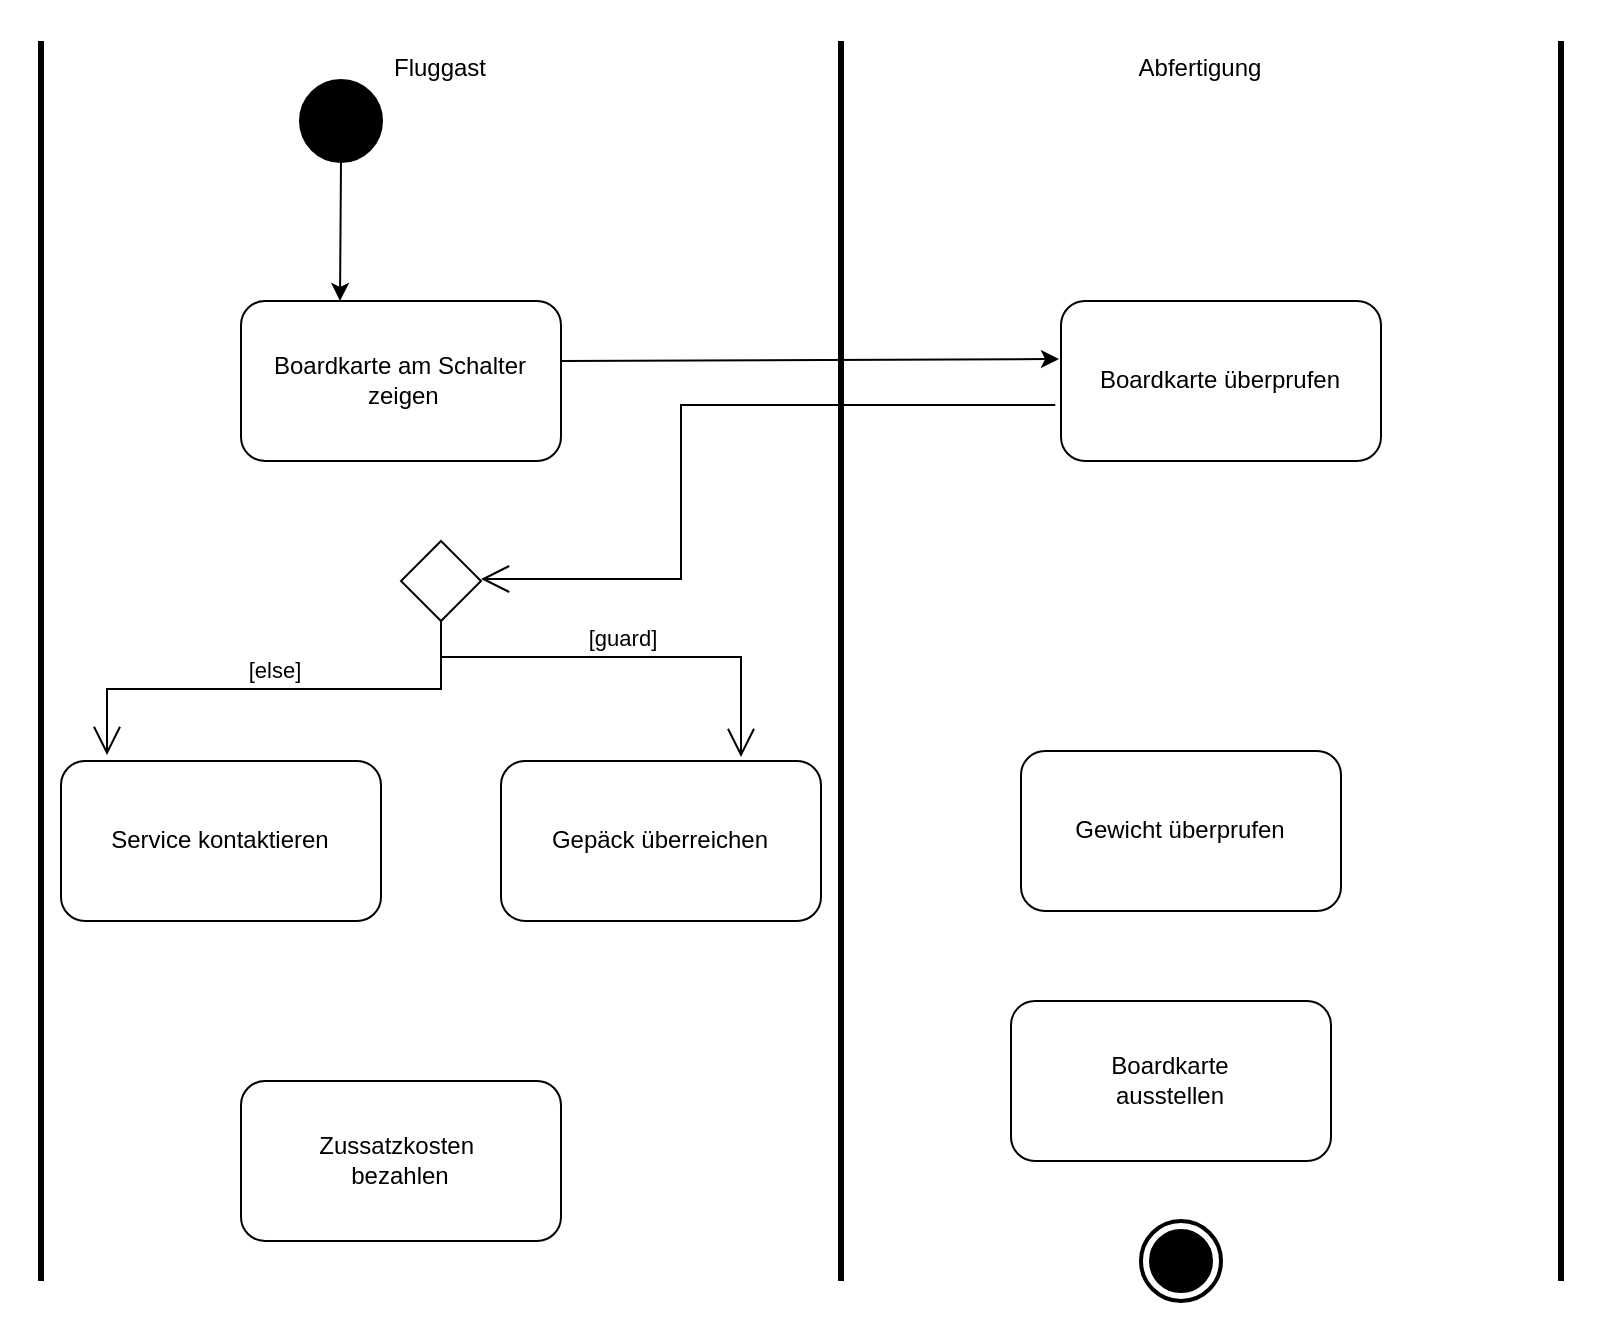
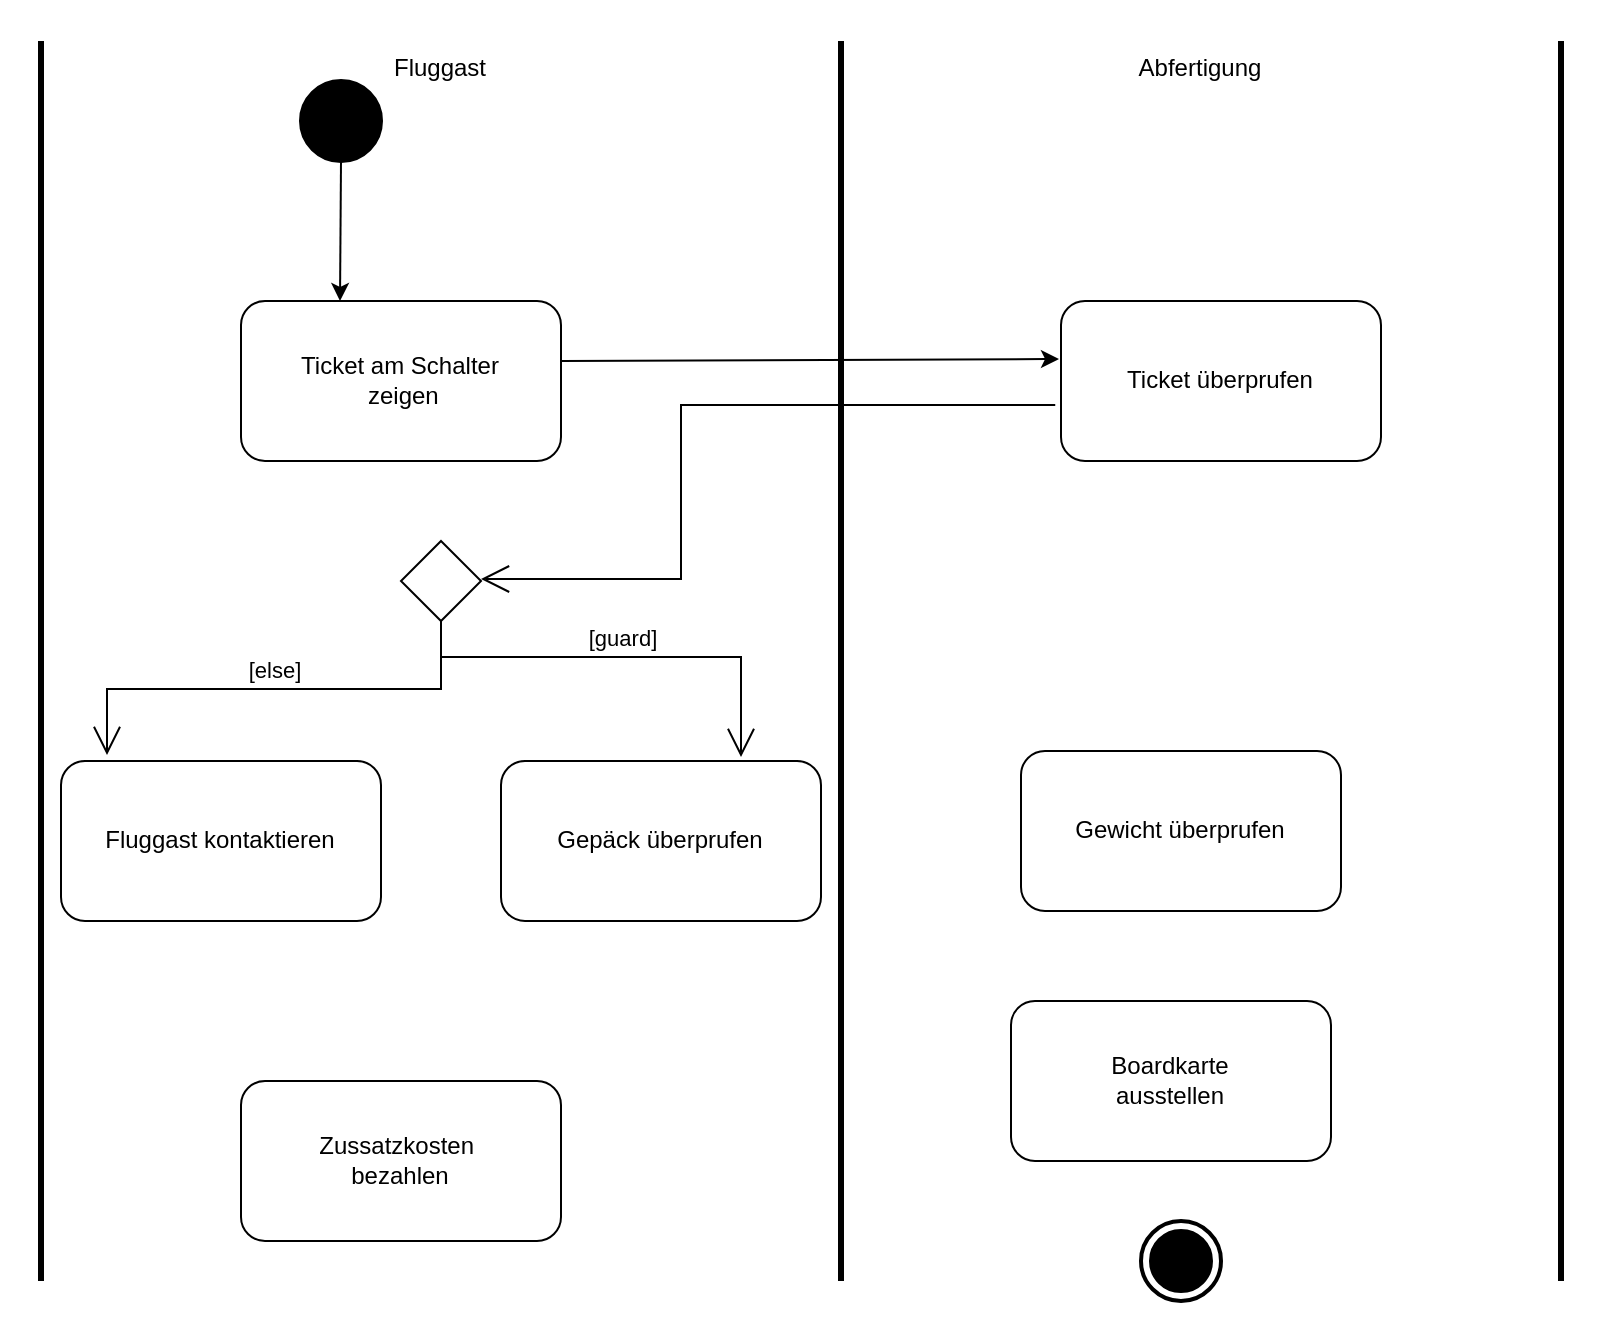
node "Boardkarte am Schalter zeigen": label "Boardkarte am Schalter zeigen" -> "Ticket am Schalter zeigen"
node "Boardkarte überprufen": label "Boardkarte überprufen" -> "Ticket überprufen"
node "Service kontaktieren": label "Service kontaktieren" -> "Fluggast kontaktieren"
node "Gepäck überreichen": label "Gepäck überreichen" -> "Gepäck überprufen"
